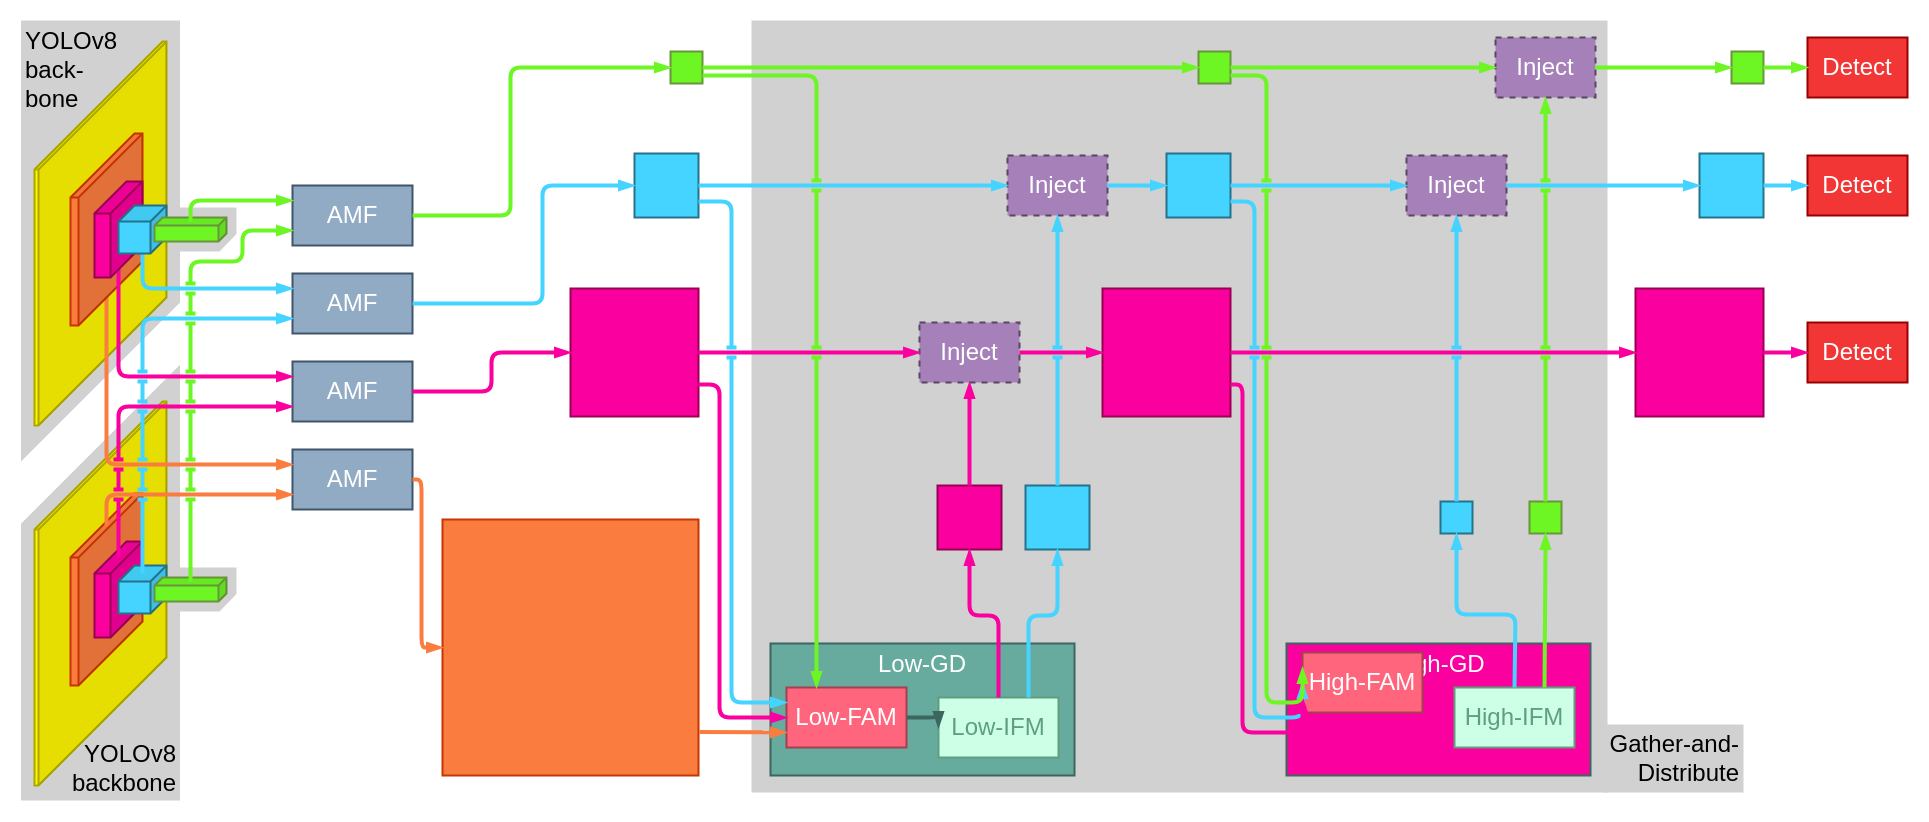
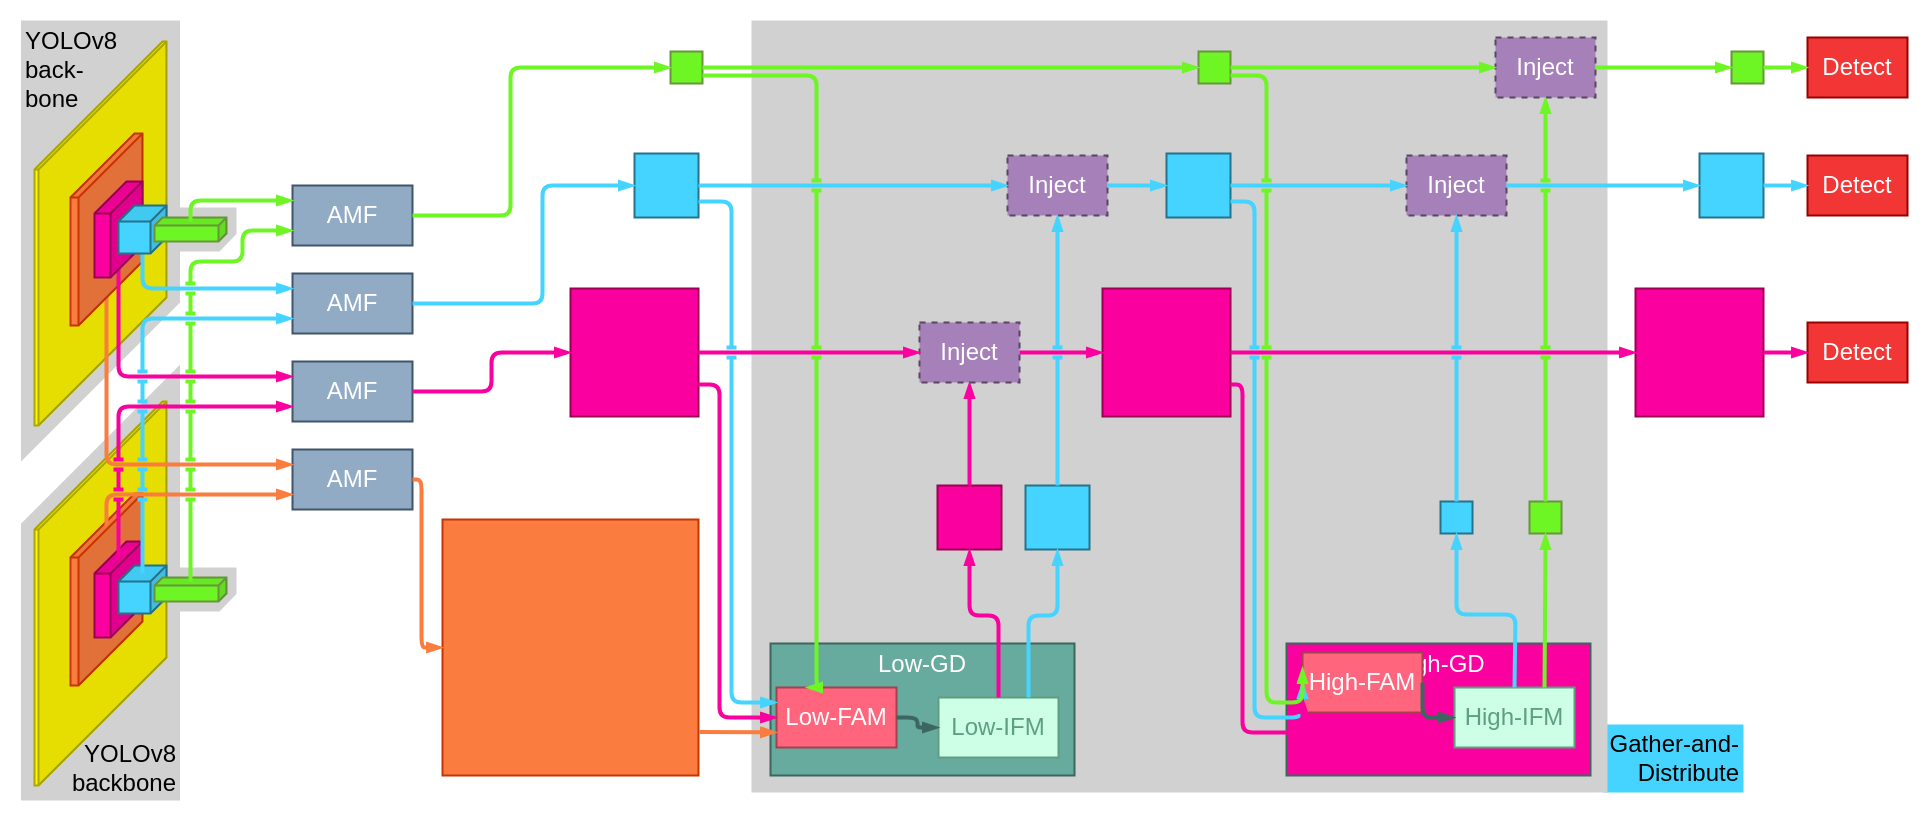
edge "High-FAM" -> "High-IFM": added
node "Low-FAM": moved (847, 718) -> (837, 718)
node "Gather-and-Distribute": fillcolor #d1d1d1 -> #45d4ff
